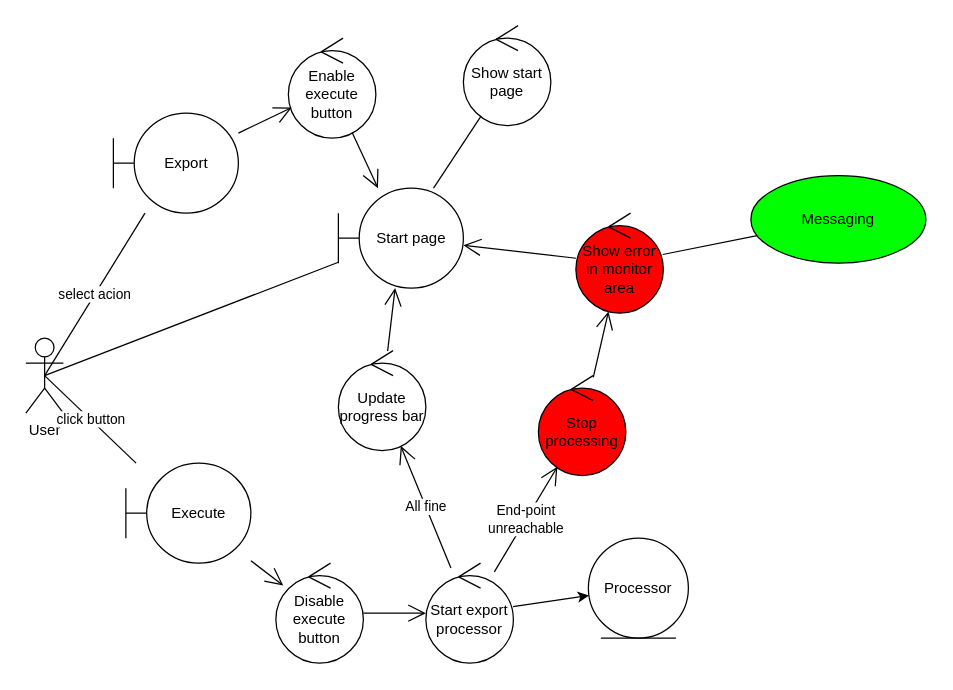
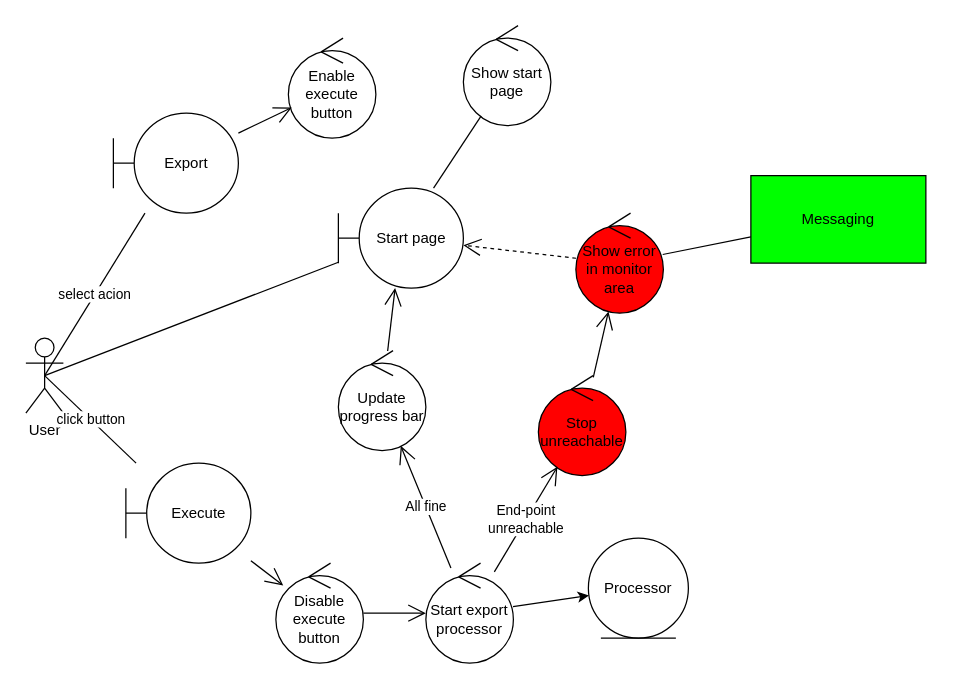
edge "Enable execute button" -> "Start page": removed
node "Messaging": shape ellipse -> rectangle
edge "Show error in monitor area" -> "Start page": style solid -> dashed
node "Stop processing": label "Stop processing" -> "Stop unreachable"
